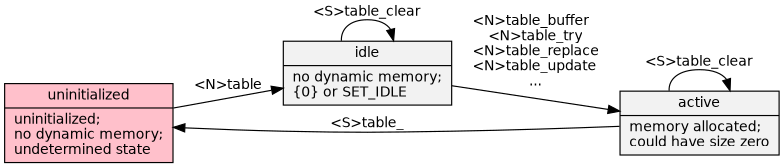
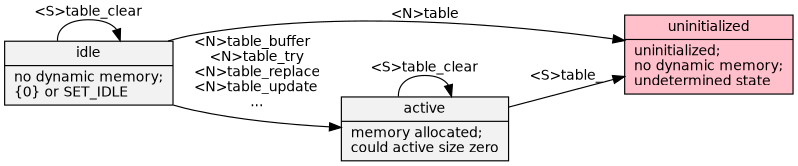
edge "uninitialized" -> "idle": reversed
node "active": text "could have size zero" -> "could active size zero"
